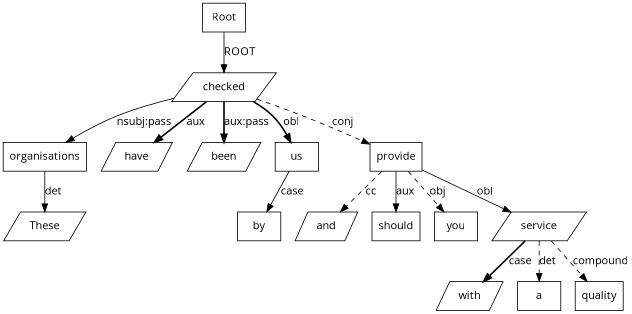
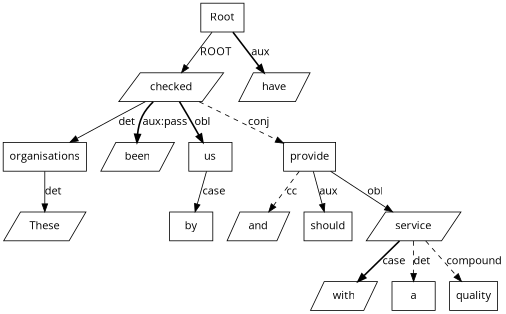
edge "checked" -> "have": now "Root" -> "have"
edge "checked" -> "organisations": label "nsubj:pass" -> "det"
node "you": removed
